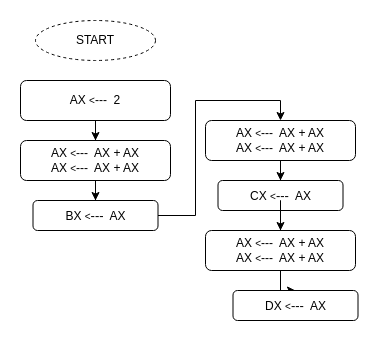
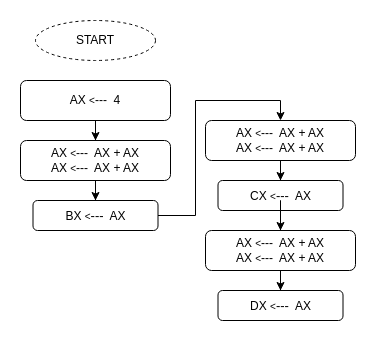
node "AX <--- 2": label "AX <--- 2" -> "AX <--- 4"
node "DX <--- AX": moved (296, 306) -> (281, 306)
